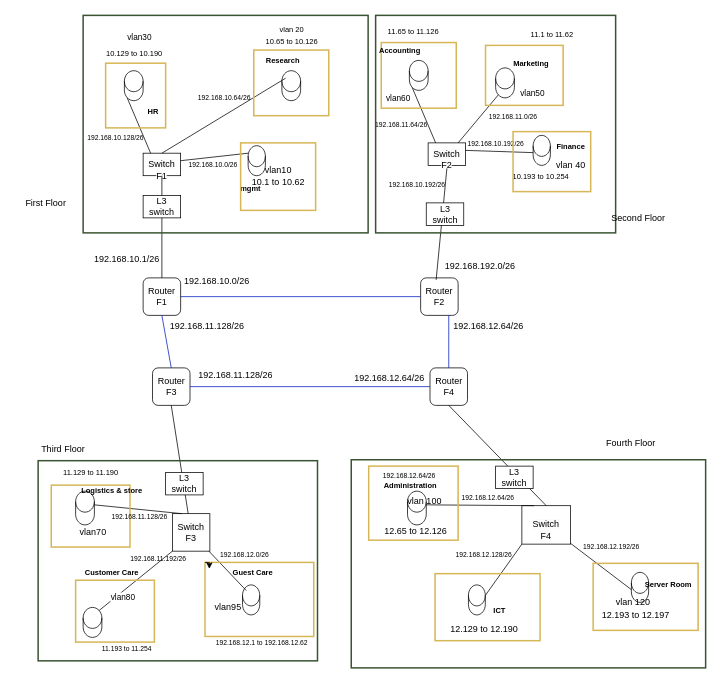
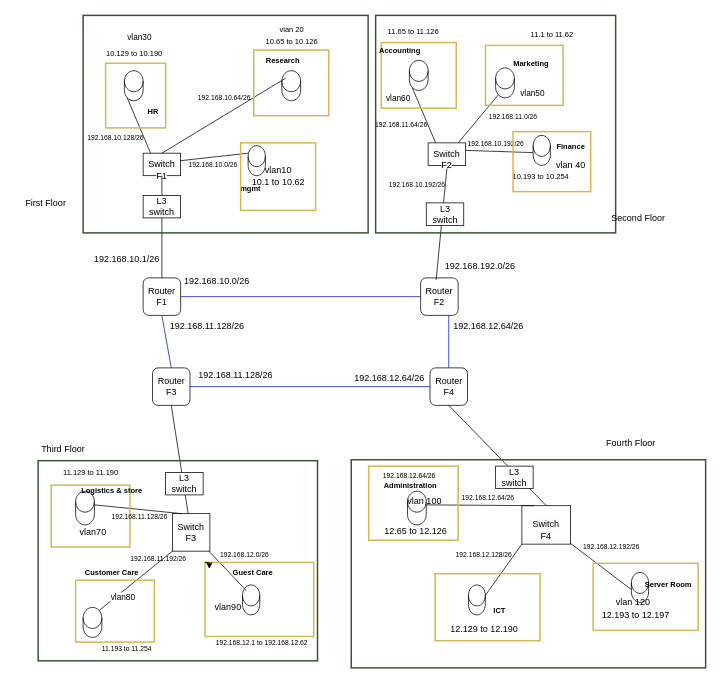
node "vlan95": label "vlan95" -> "vlan90"
